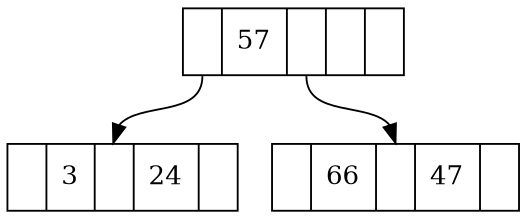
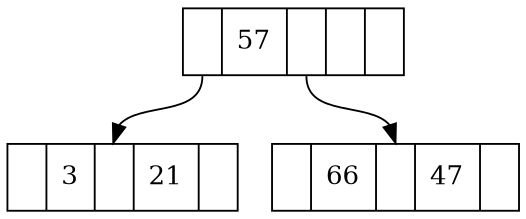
node "3": text "24" -> "21"
